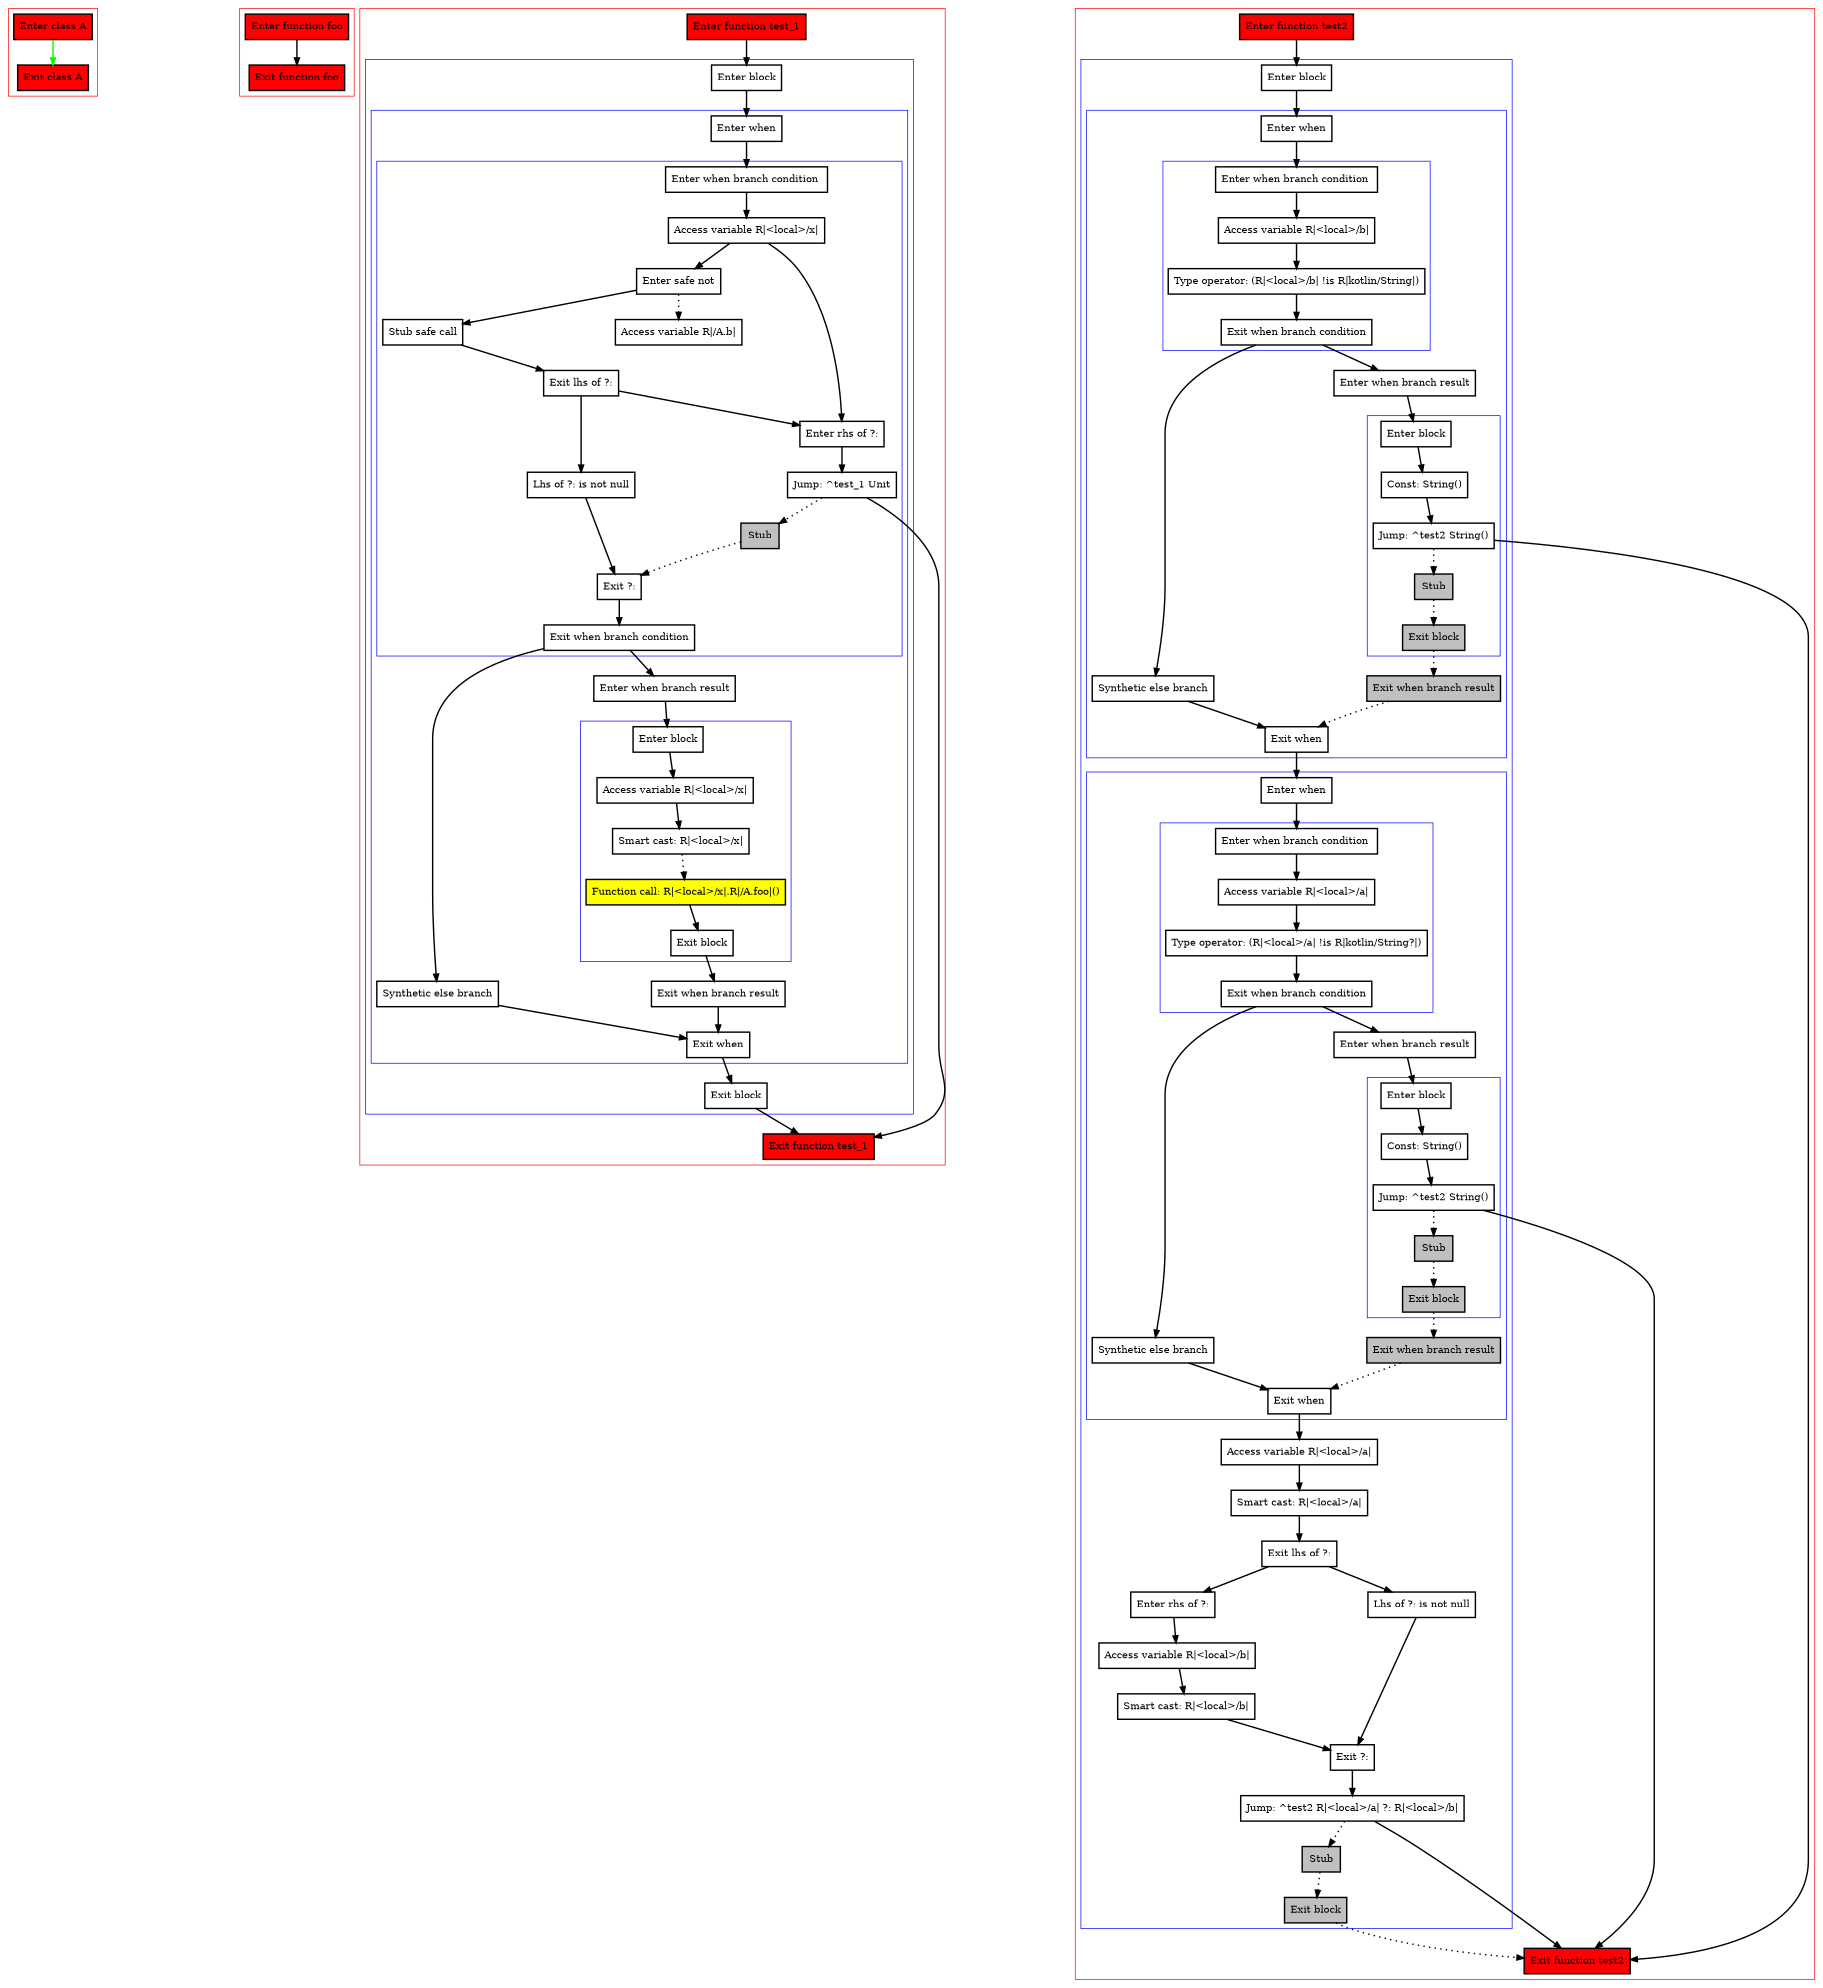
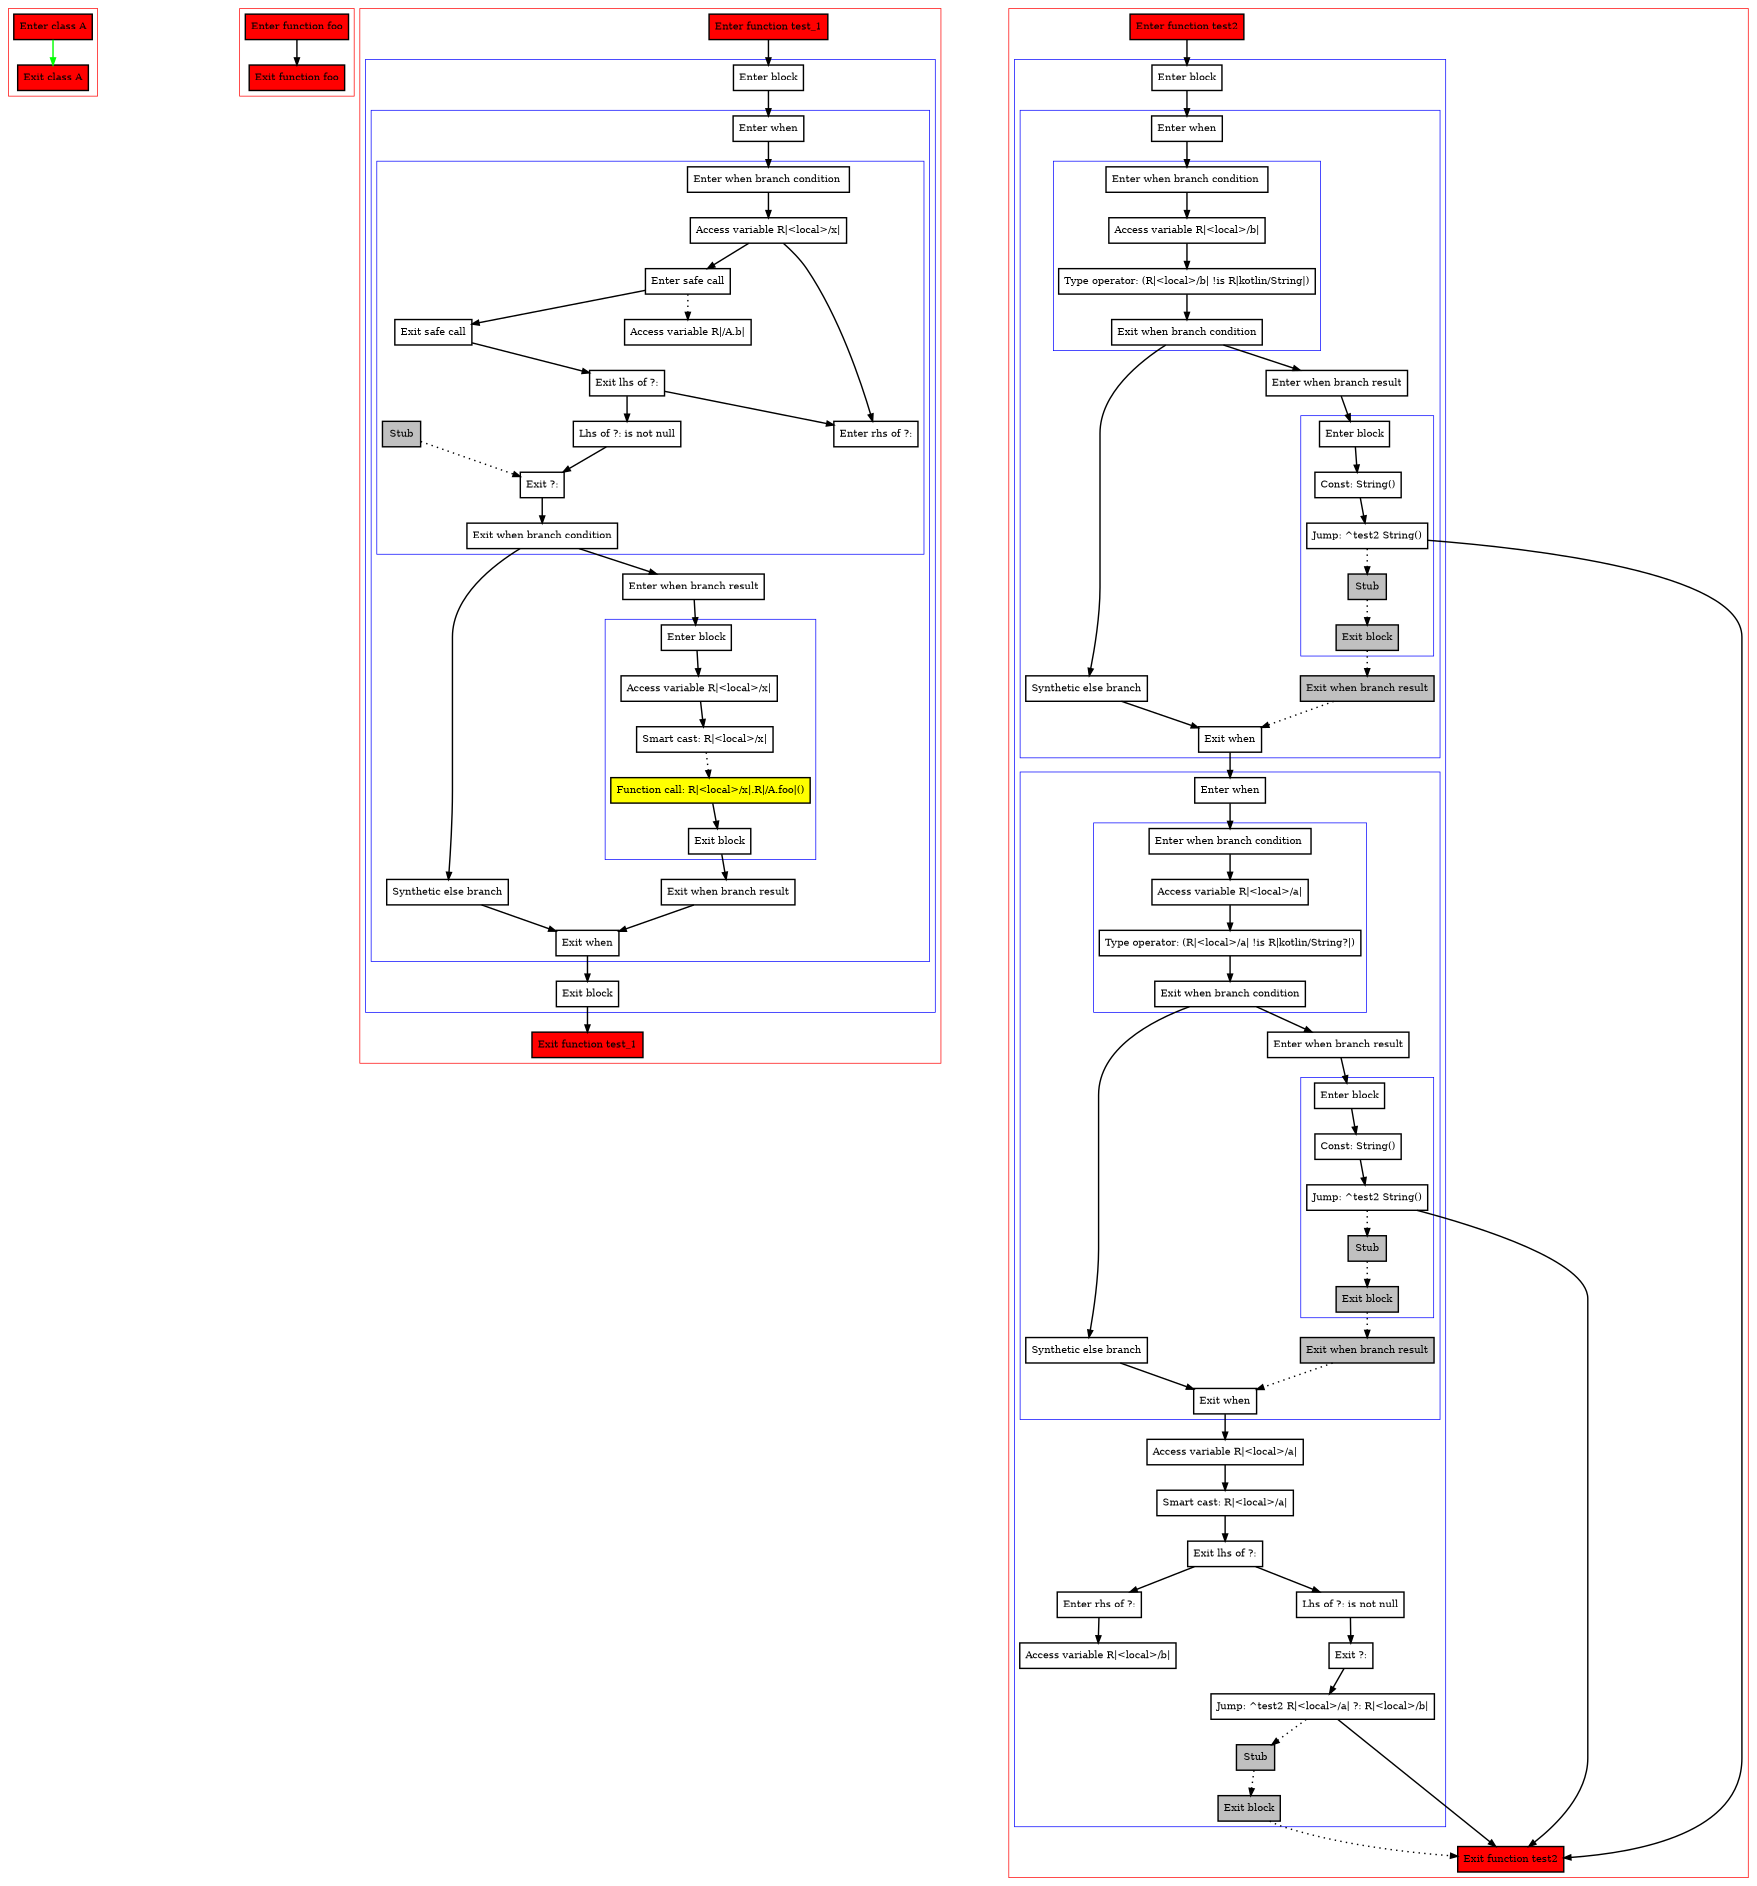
node "Enter safe not": label "Enter safe not" -> "Enter safe call"
node "Stub safe call": label "Stub safe call" -> "Exit safe call"
node "Jump: ^test_1 Unit": removed
node "Smart cast: R|<local>/b|": removed
